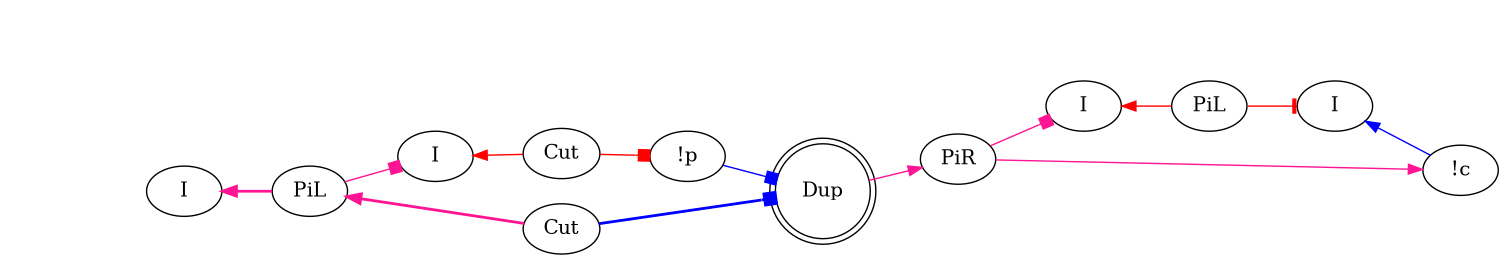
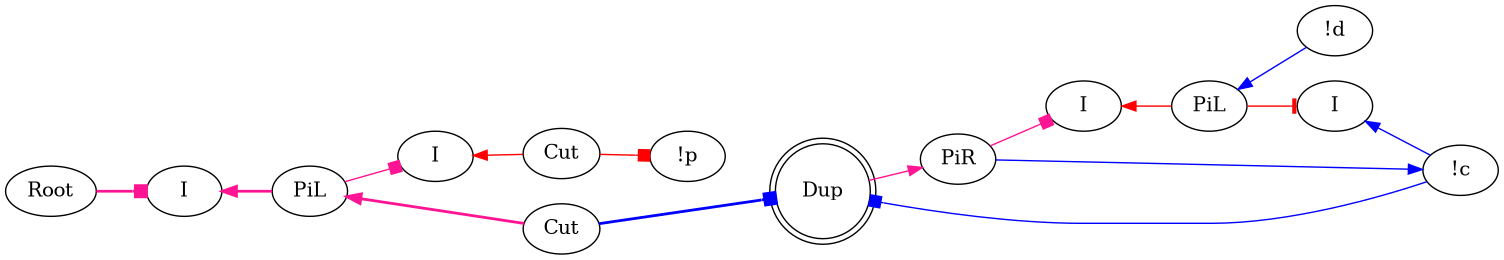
node "!d": added
edge "PiR" -> "!c": color deeppink -> blue
edge "!p" -> "Dup": now "!c" -> "Dup"
node "Root": added
